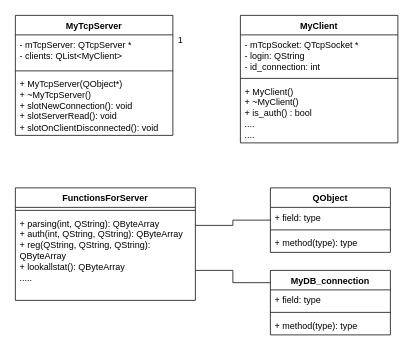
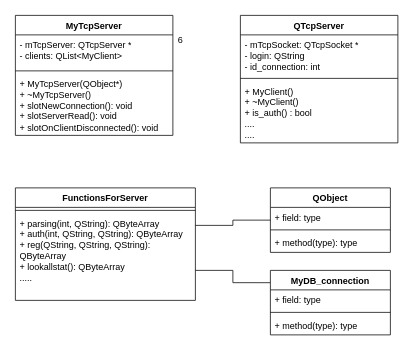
node "MyClient": label "MyClient" -> "QTcpServer"
node "1": label "1" -> "6"
